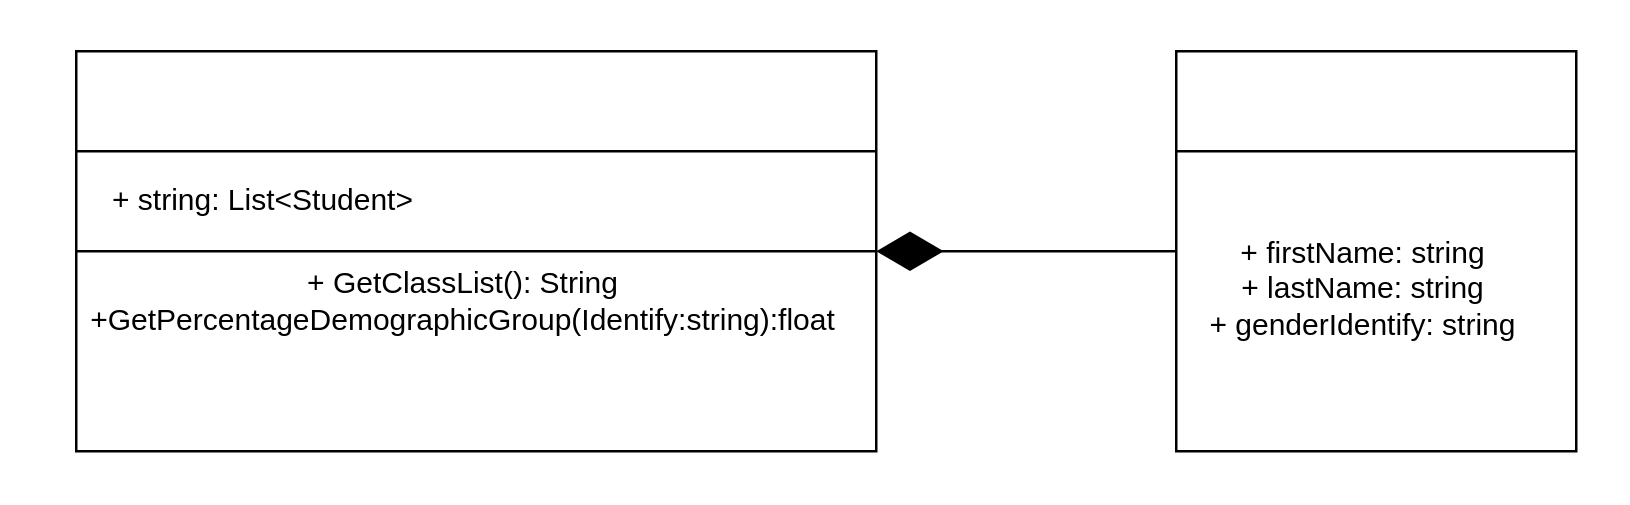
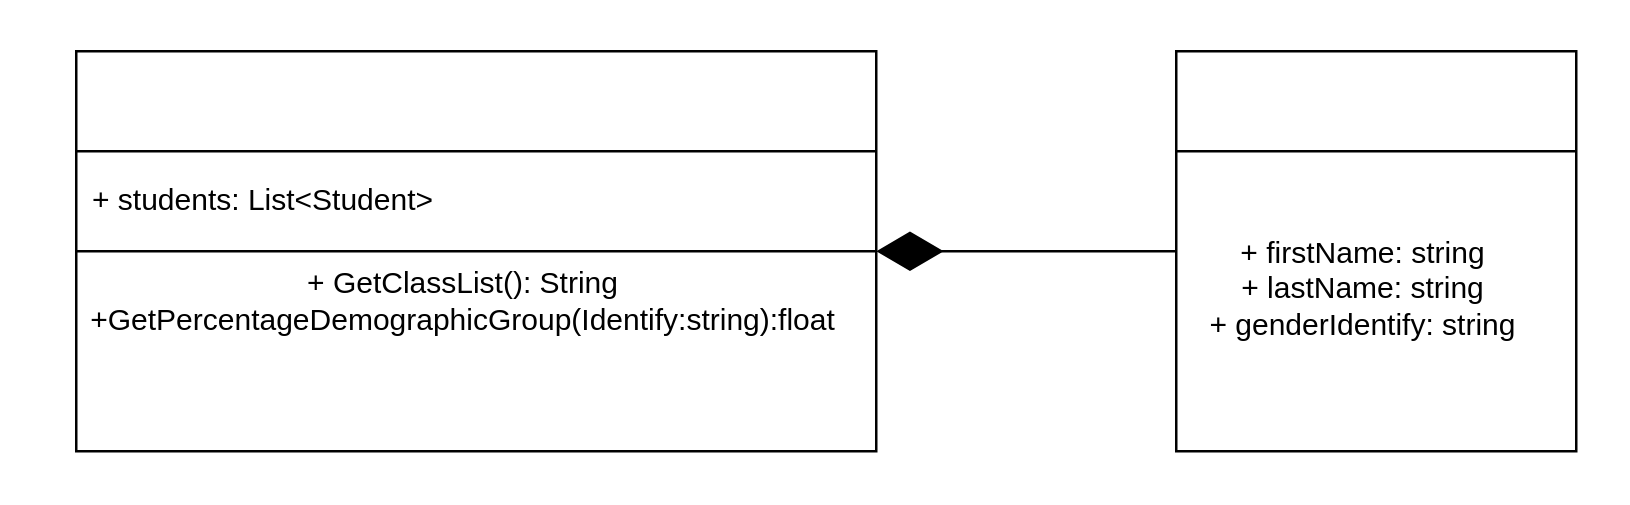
node "+ string: List<Student>": label "+ string: List<Student>" -> "+ students: List<Student>"
